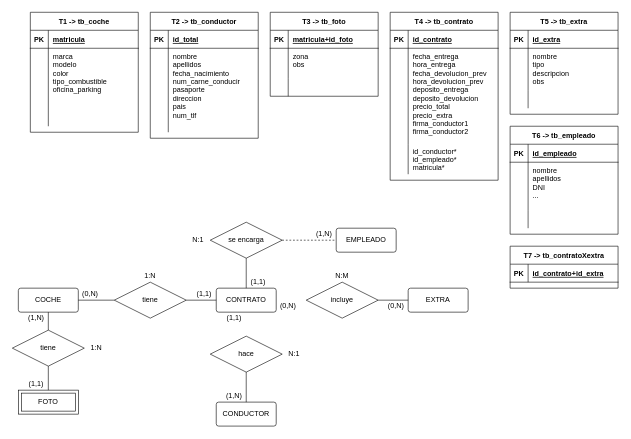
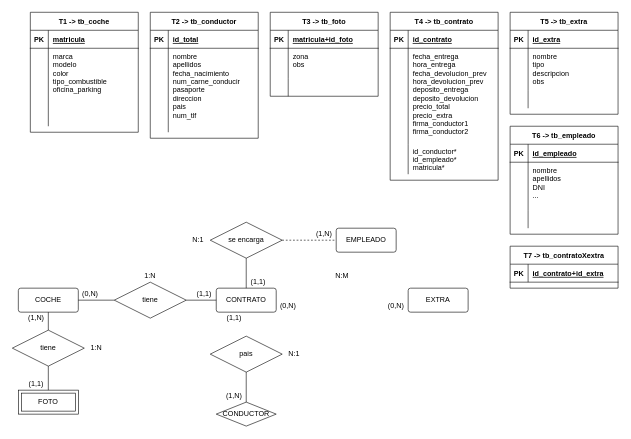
node "incluye": removed
edge "incluye" -- "EXTRA": removed
node "hace": label "hace" -> "pais"
node "CONDUCTOR": shape rounded rectangle -> diamond
